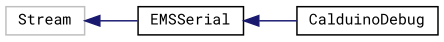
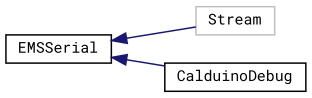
edge "EMSSerial" -> "Stream": reversed
